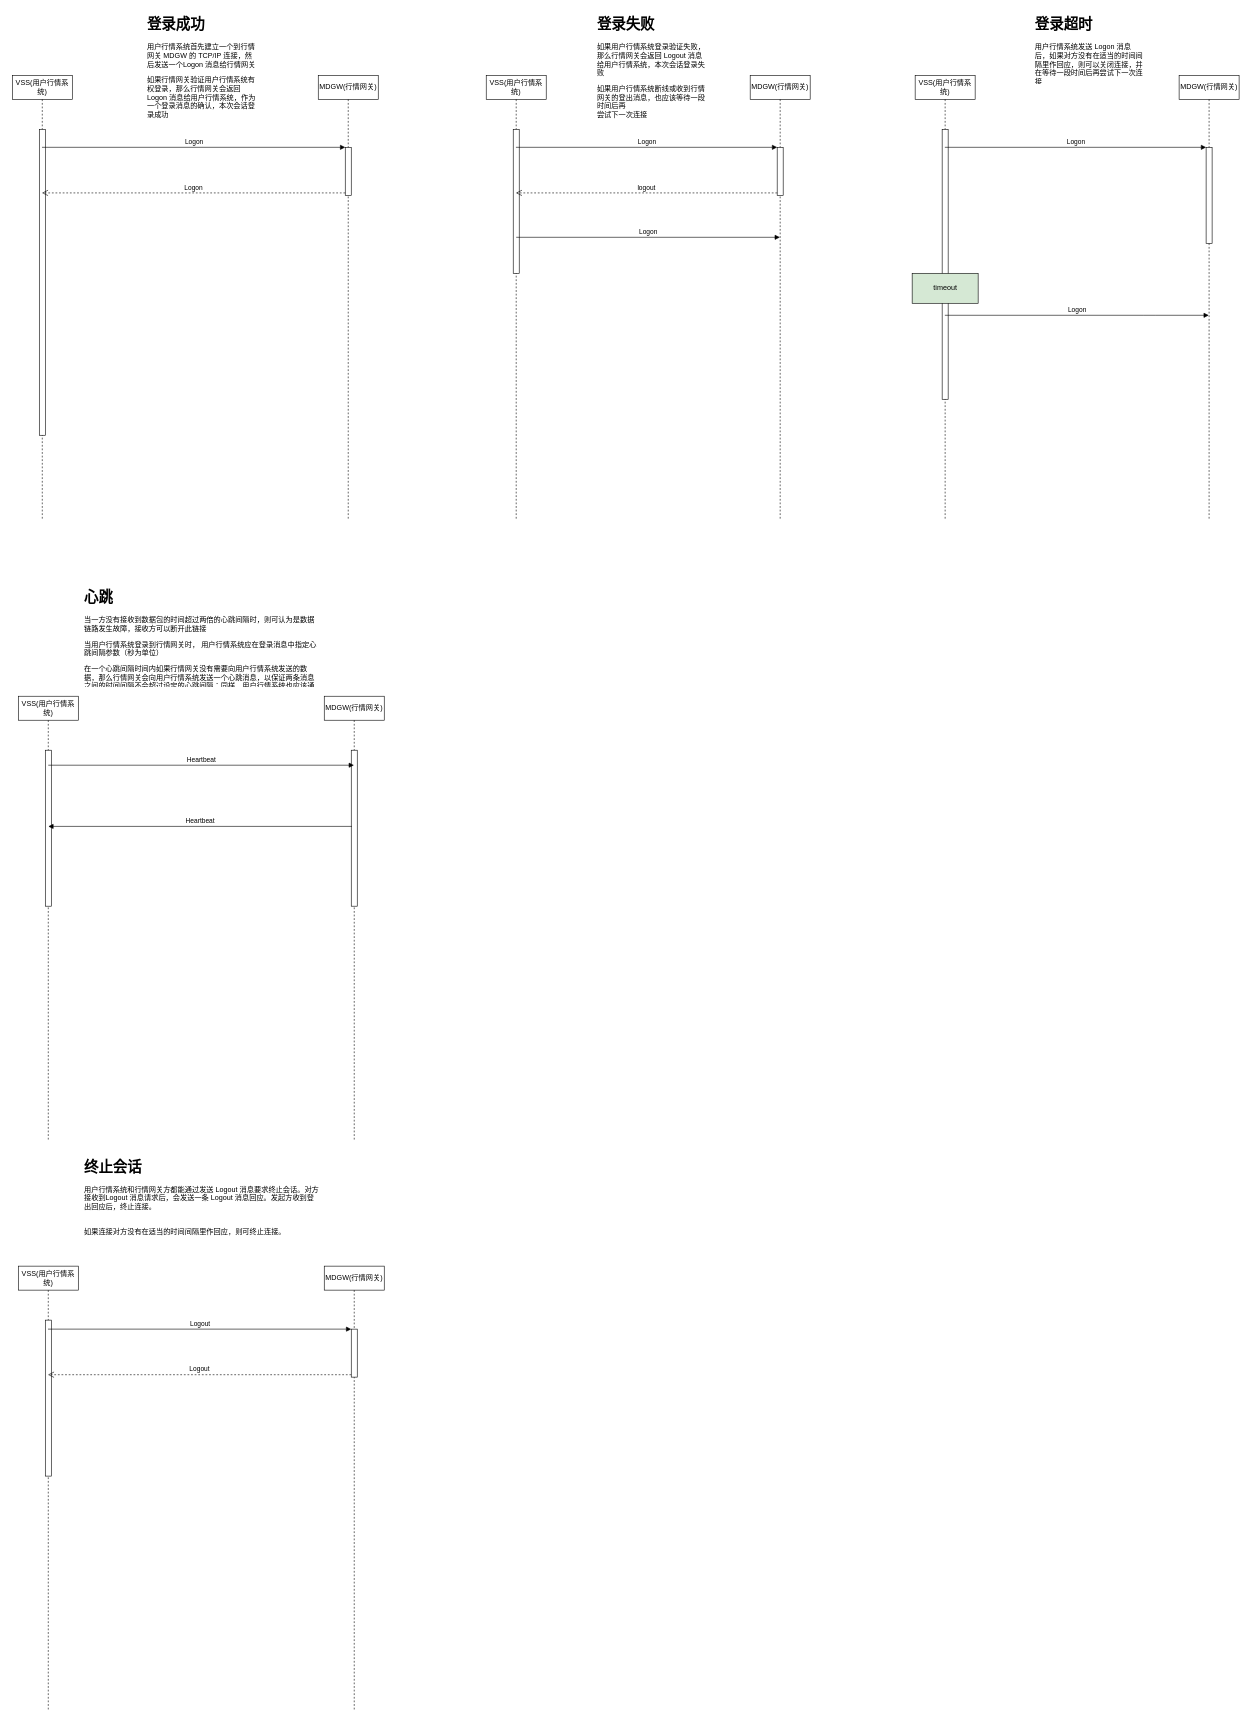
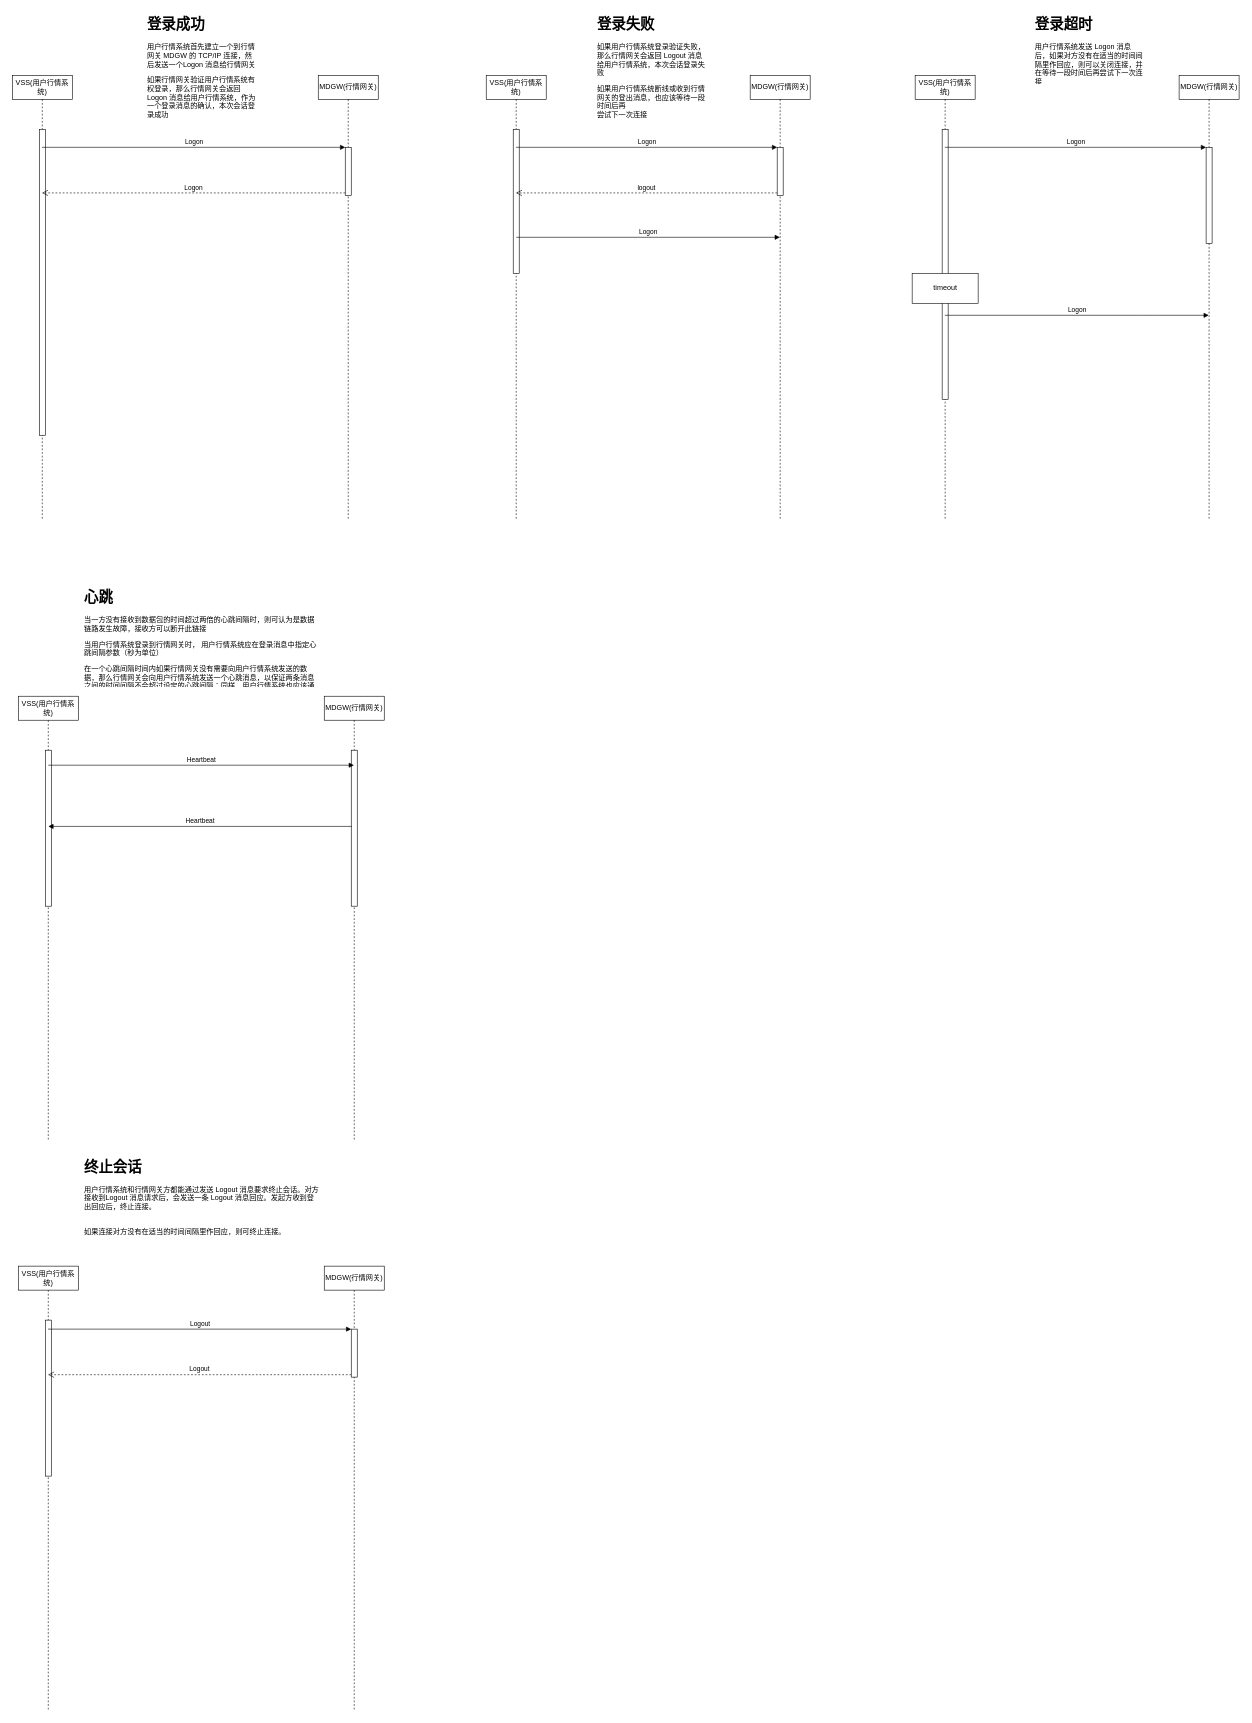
node "timeout": fillcolor #d5e8d4 -> #ffffff
